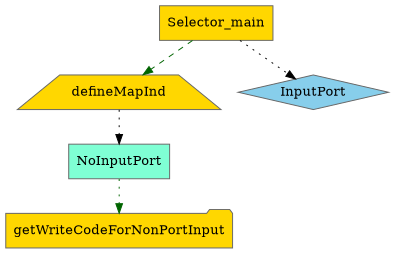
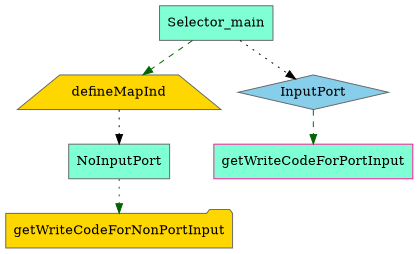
node "Selector_main": fillcolor gold -> aquamarine
node "getWriteCodeForPortInput": added
